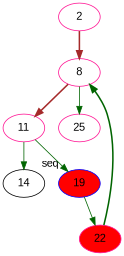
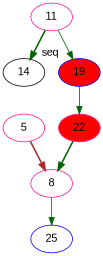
node "2": label "2" -> "5"
edge "8" -> "11": removed
node "25": color deeppink -> blue
edge "11" -> "14": style solid -> bold
